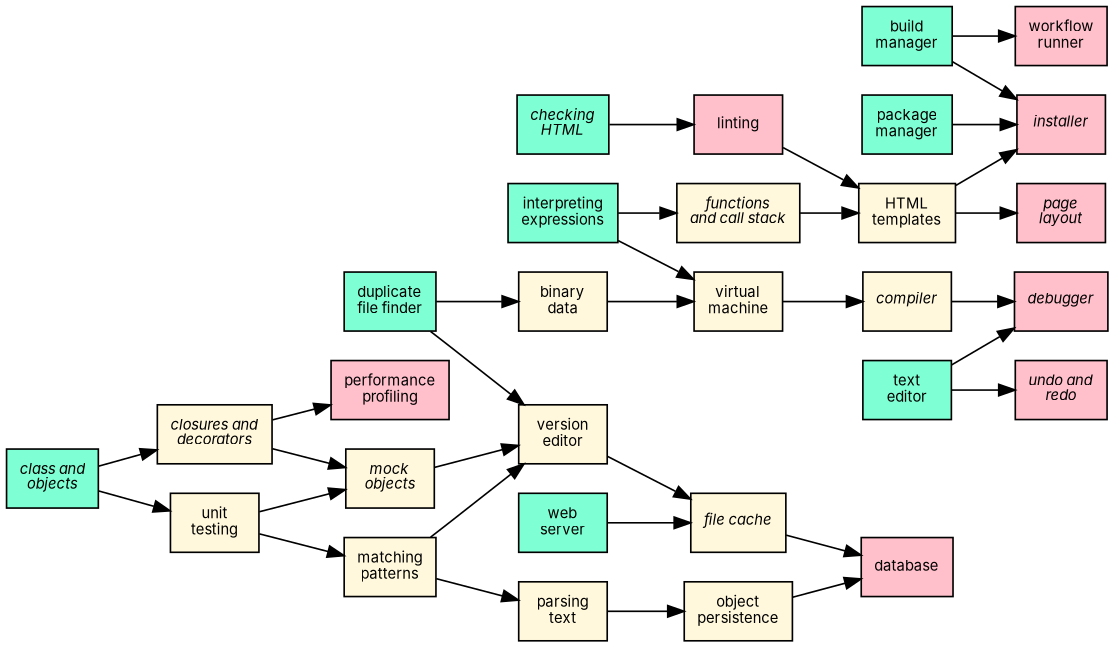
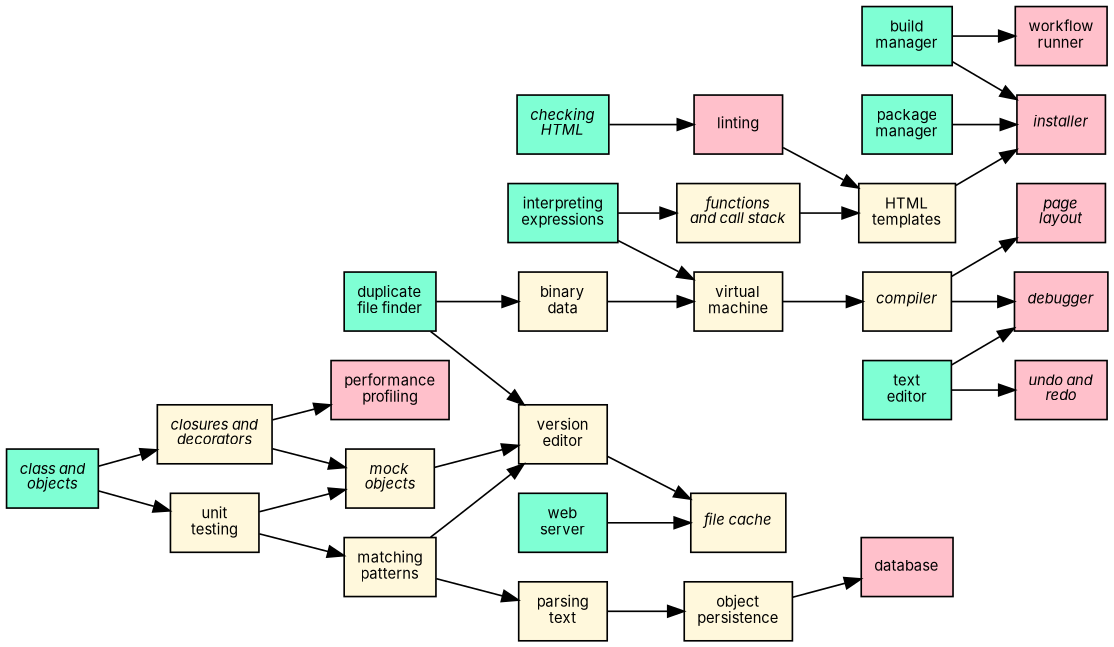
edge "HTML" -> "page": now "compiler" -> "page"
edge "file cache" -> "database": removed
